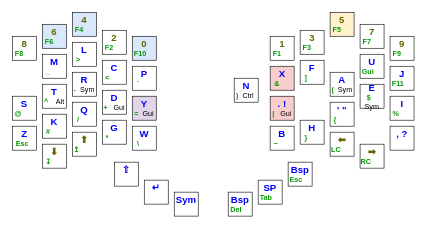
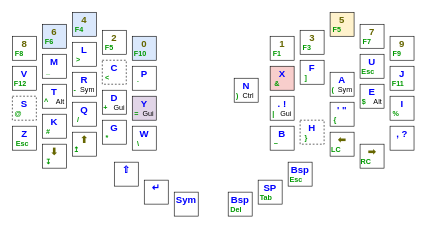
node "2 F2": label "2 F2" -> "2 F5"
node "U Gui": label "U Gui" -> "U Esc"
node "C <": style solid -> dashed
node "V F12": added
node "E $ Sym": label "E $ Sym" -> "E $ Alt"
node "S @": style solid -> dashed
node ". ! | Gui": fillcolor #f8cecc -> #ffffff
node "H }": style solid -> dashed
